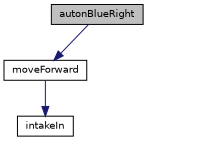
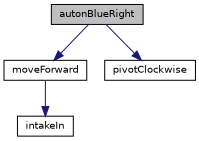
node "pivotClockwise": added
